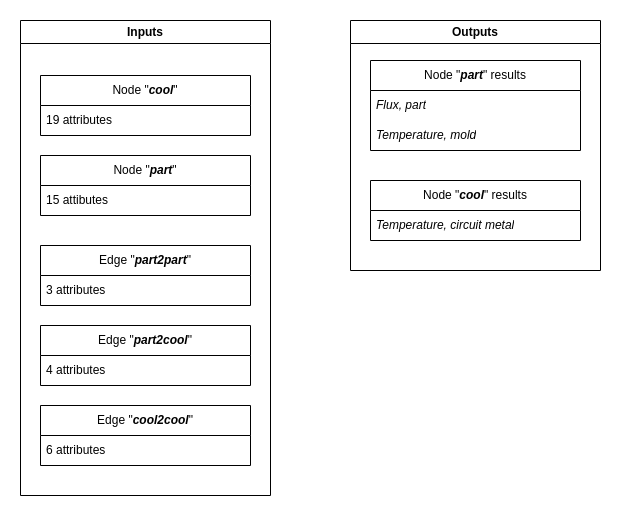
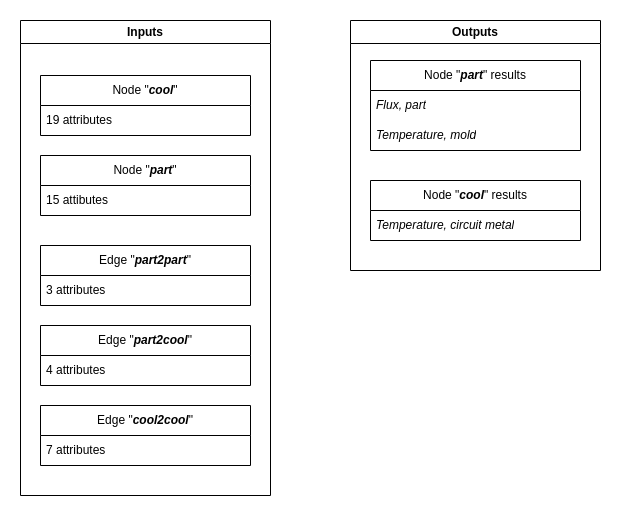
node "6 attributes": label "6 attributes" -> "7 attributes"
